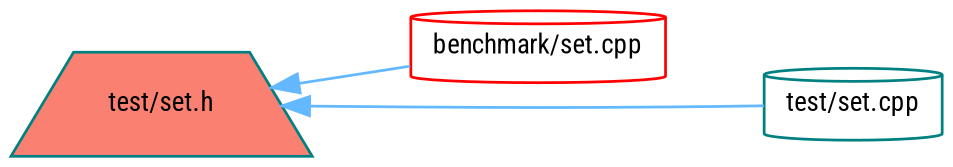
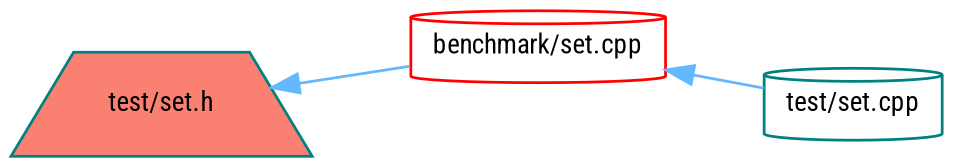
edge "test/set.cpp" -> "test/set.h": now "test/set.cpp" -> "benchmark/set.cpp"
